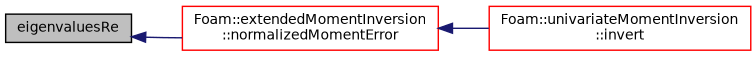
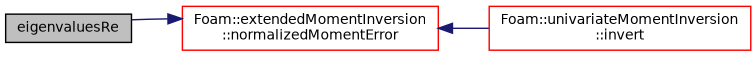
edge "Foam::extendedMomentInversion ::normalizedMomentError" -> "eigenvaluesRe": reversed
